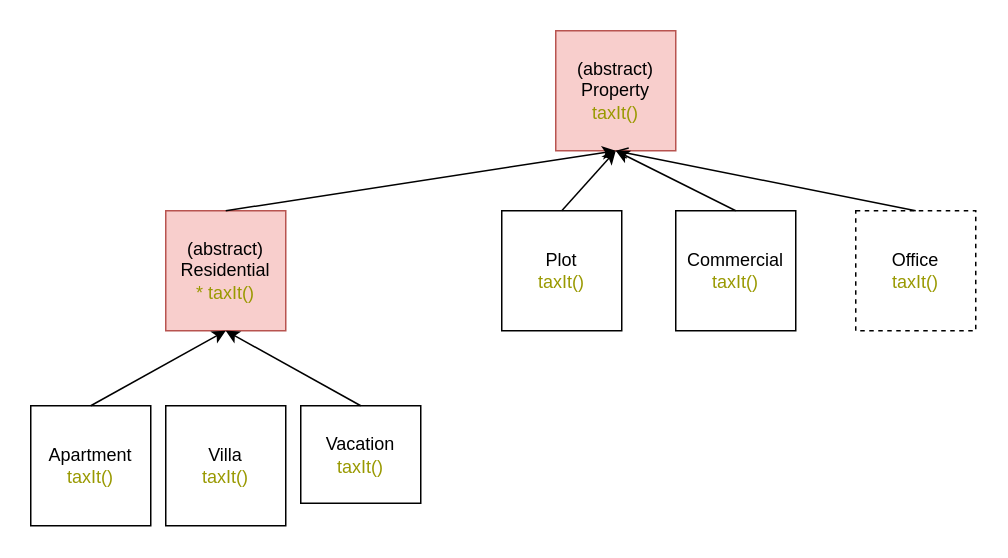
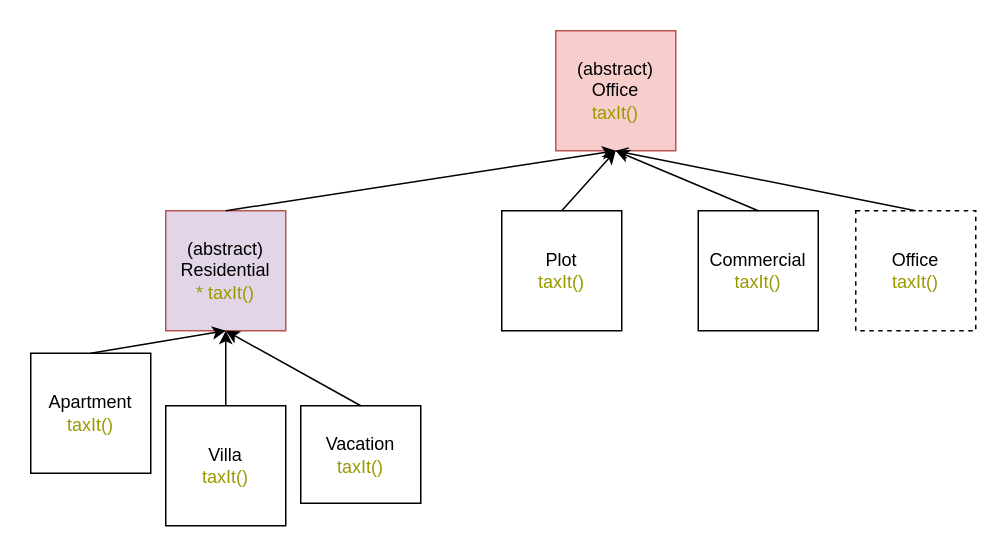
node "(abstract) Property taxIt()": label "(abstract) Property taxIt()" -> "(abstract) Office taxIt()"
node "(abstract) Residential * taxIt()": fillcolor #f8cecc -> #e1d5e7
node "Commercial taxIt()": moved (736, 271) -> (758, 271)
edge "Villa taxIt()" -> "(abstract) Residential * taxIt()": added
node "Apartment taxIt()": moved (91, 466) -> (91, 413)
